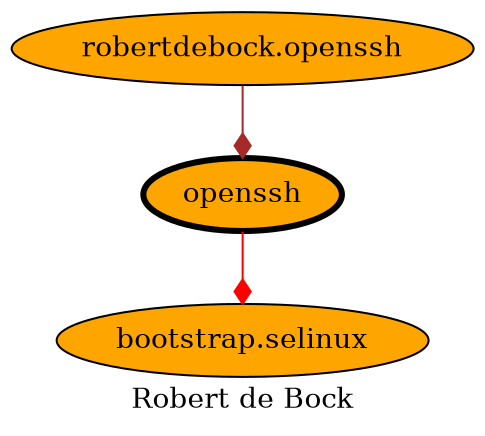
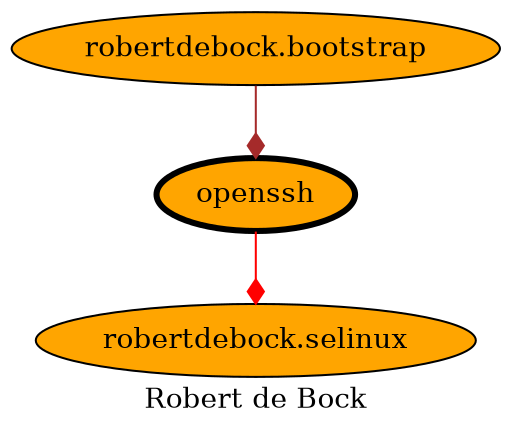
node "robertdebock.openssh": label "robertdebock.openssh" -> "robertdebock.bootstrap"
node "bootstrap.selinux": label "bootstrap.selinux" -> "robertdebock.selinux"
